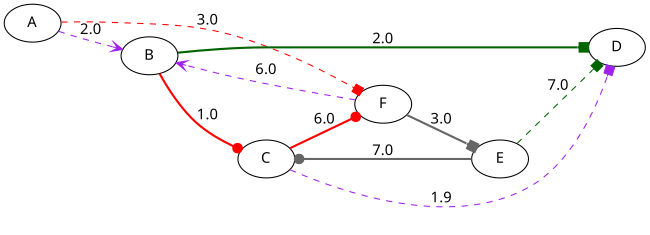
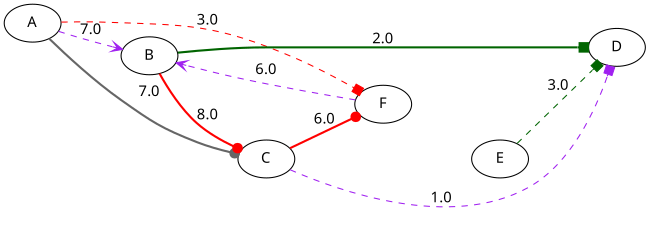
edge "A" -> "B": label "2.0" -> "7.0"
edge "E" -> "D": label "7.0" -> "3.0"
edge "B" -> "C": label "1.0" -> "8.0"
edge "F" -> "E": removed, label "3.0"
edge "E" -> "C": now "A" -> "C"
edge "C" -> "D": label "1.9" -> "1.0"
